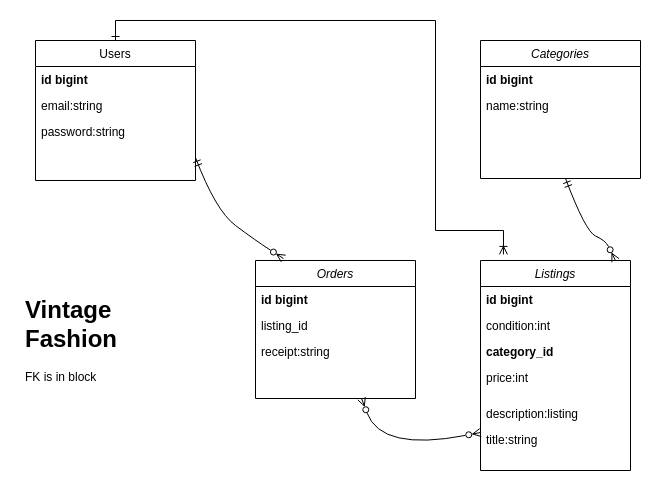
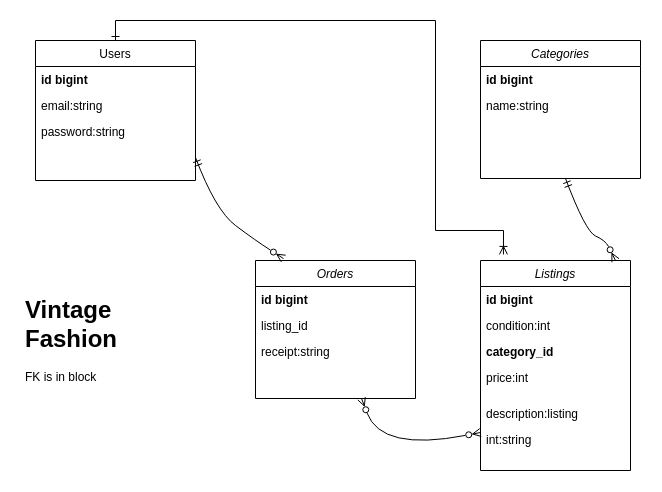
node "title:string": label "title:string" -> "int:string"
